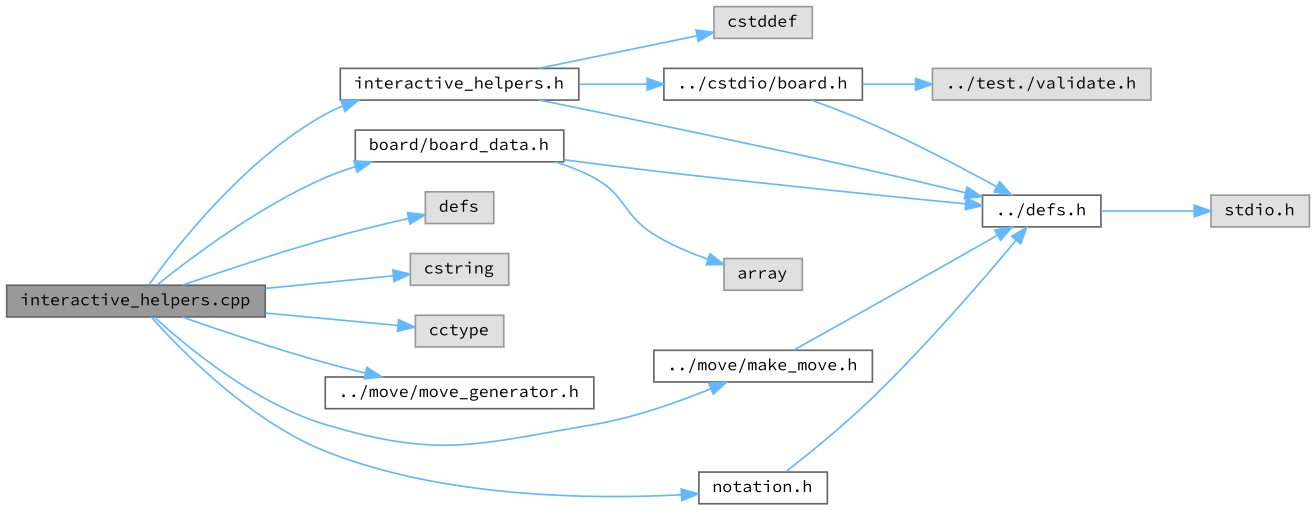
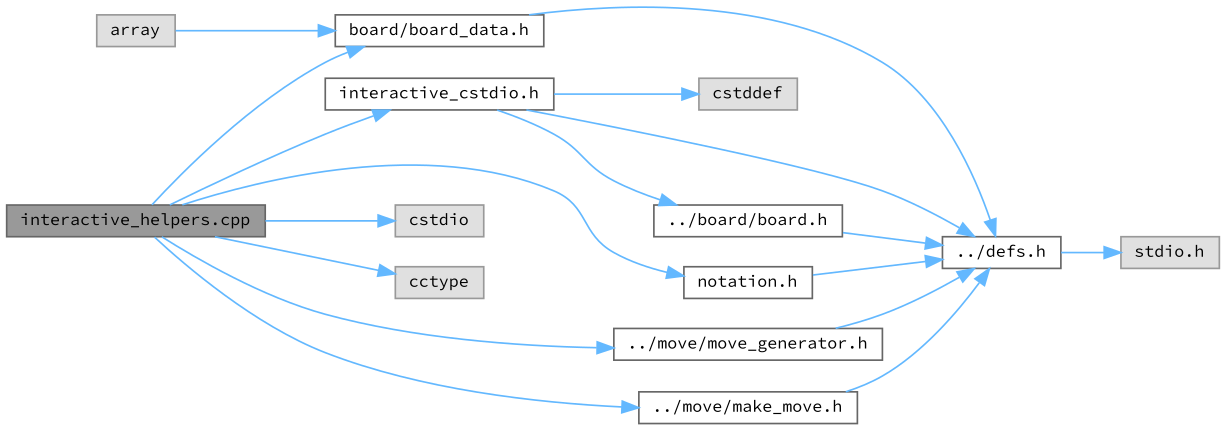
node "interactive_helpers.h": label "interactive_helpers.h" -> "interactive_cstdio.h"
node "../cstdio/board.h": label "../cstdio/board.h" -> "../board/board.h"
node "../test./validate.h": removed
node "defs": label "defs" -> "cstdio"
edge "board/board_data.h" -> "array": reversed
node "cstring": removed
edge "../move/move_generator.h" -> "../defs.h": added
